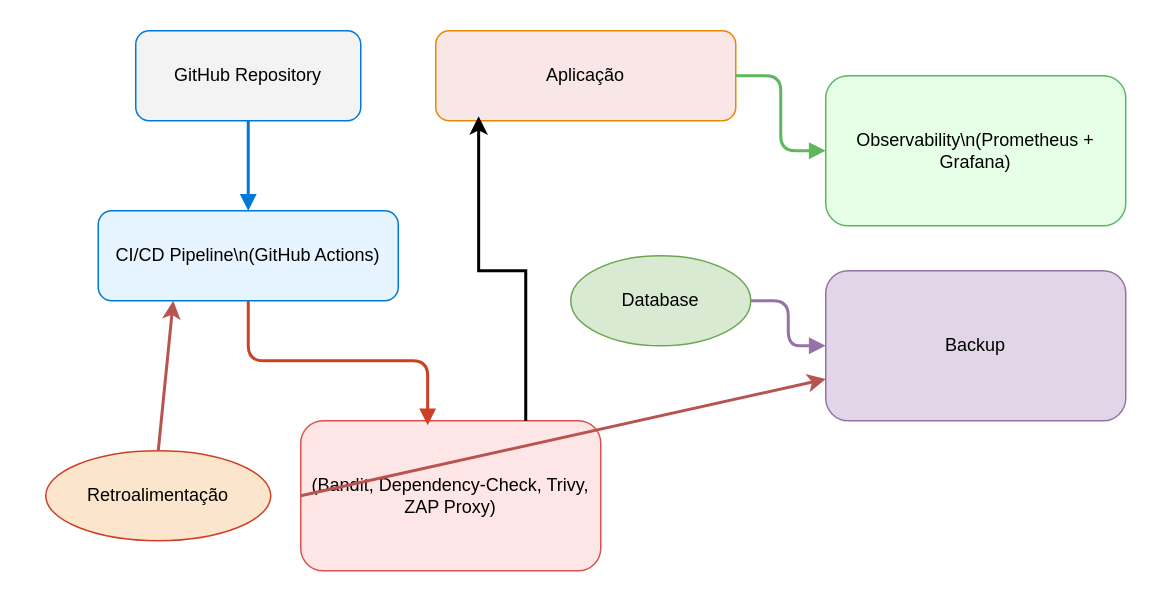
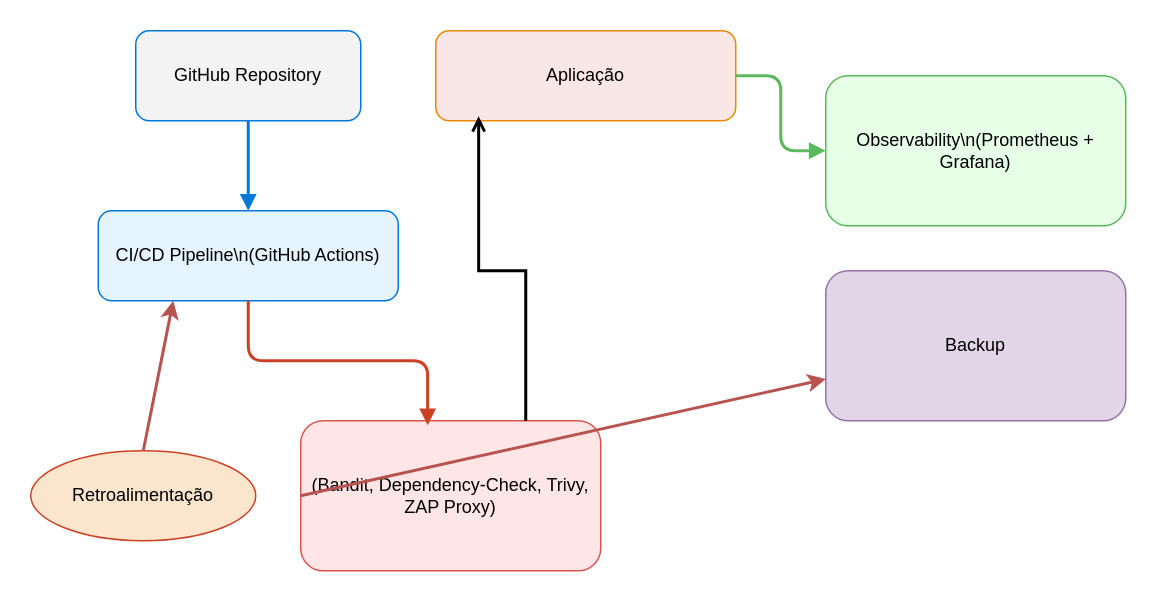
edge "(Bandit, Dependency-Check, Trivy, ZAP Proxy)" -> "Aplicação": arrowhead classic -> open
node "Database": removed
edge "Database" -> "Backup": removed
node "Retroalimentação": moved (158, 496) -> (143, 496)
